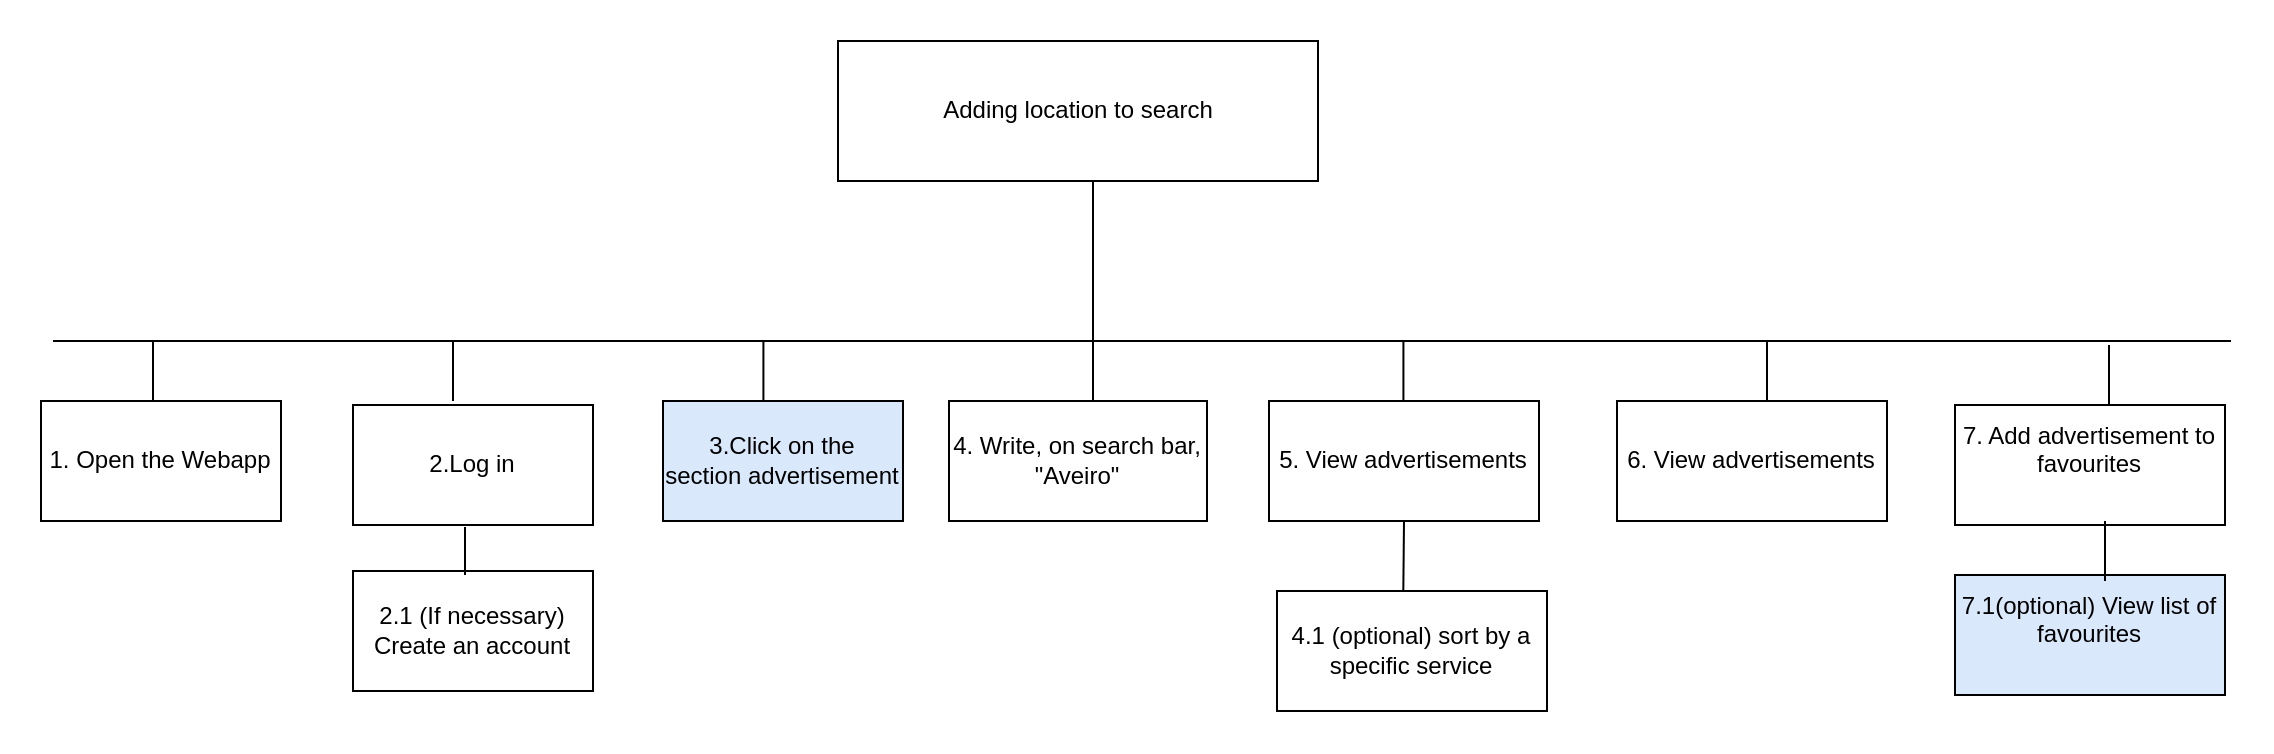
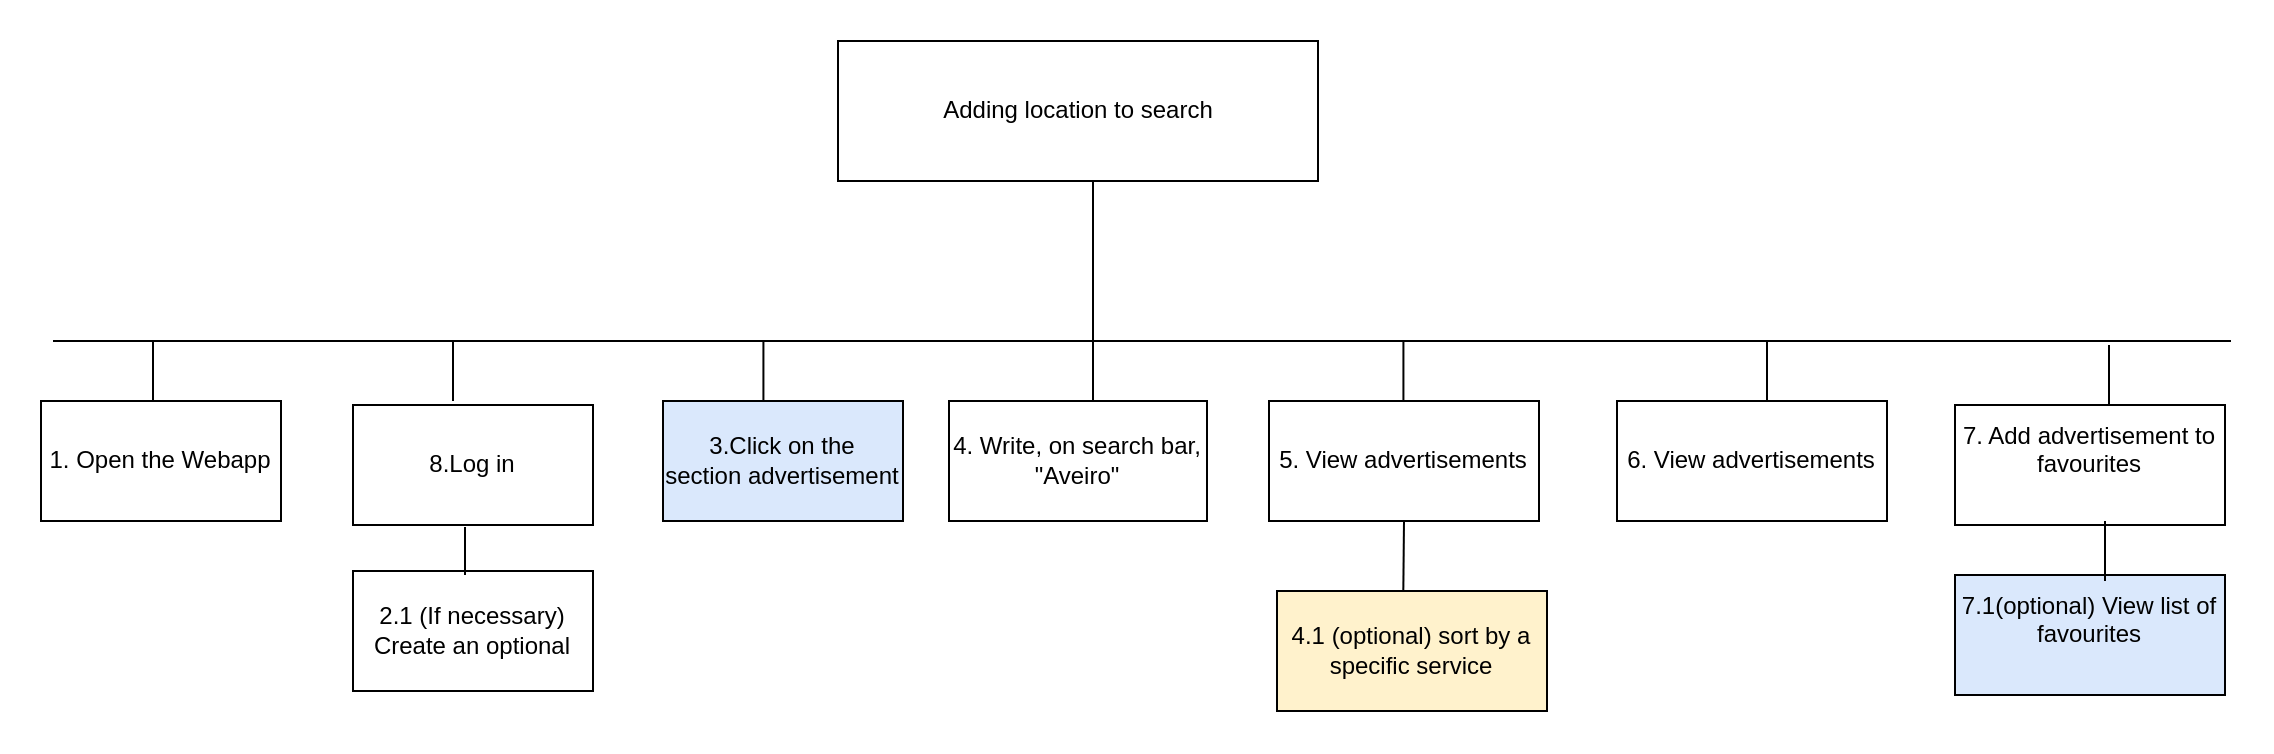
node "2.Log in": label "2.Log in" -> "8.Log in"
node "2.1 (If necessary) Create an account": label "2.1 (If necessary) Create an account" -> "2.1 (If necessary) Create an optional"
node "4.1 (optional) sort by a specific service": fillcolor #ffffff -> #fff2cc
